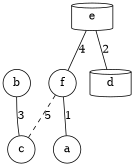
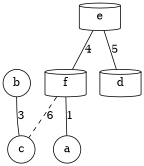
edge "e" -- "d": label "2" -> "5"
node "f": shape circle -> cylinder
edge "f" -- "c": label "5" -> "6"
